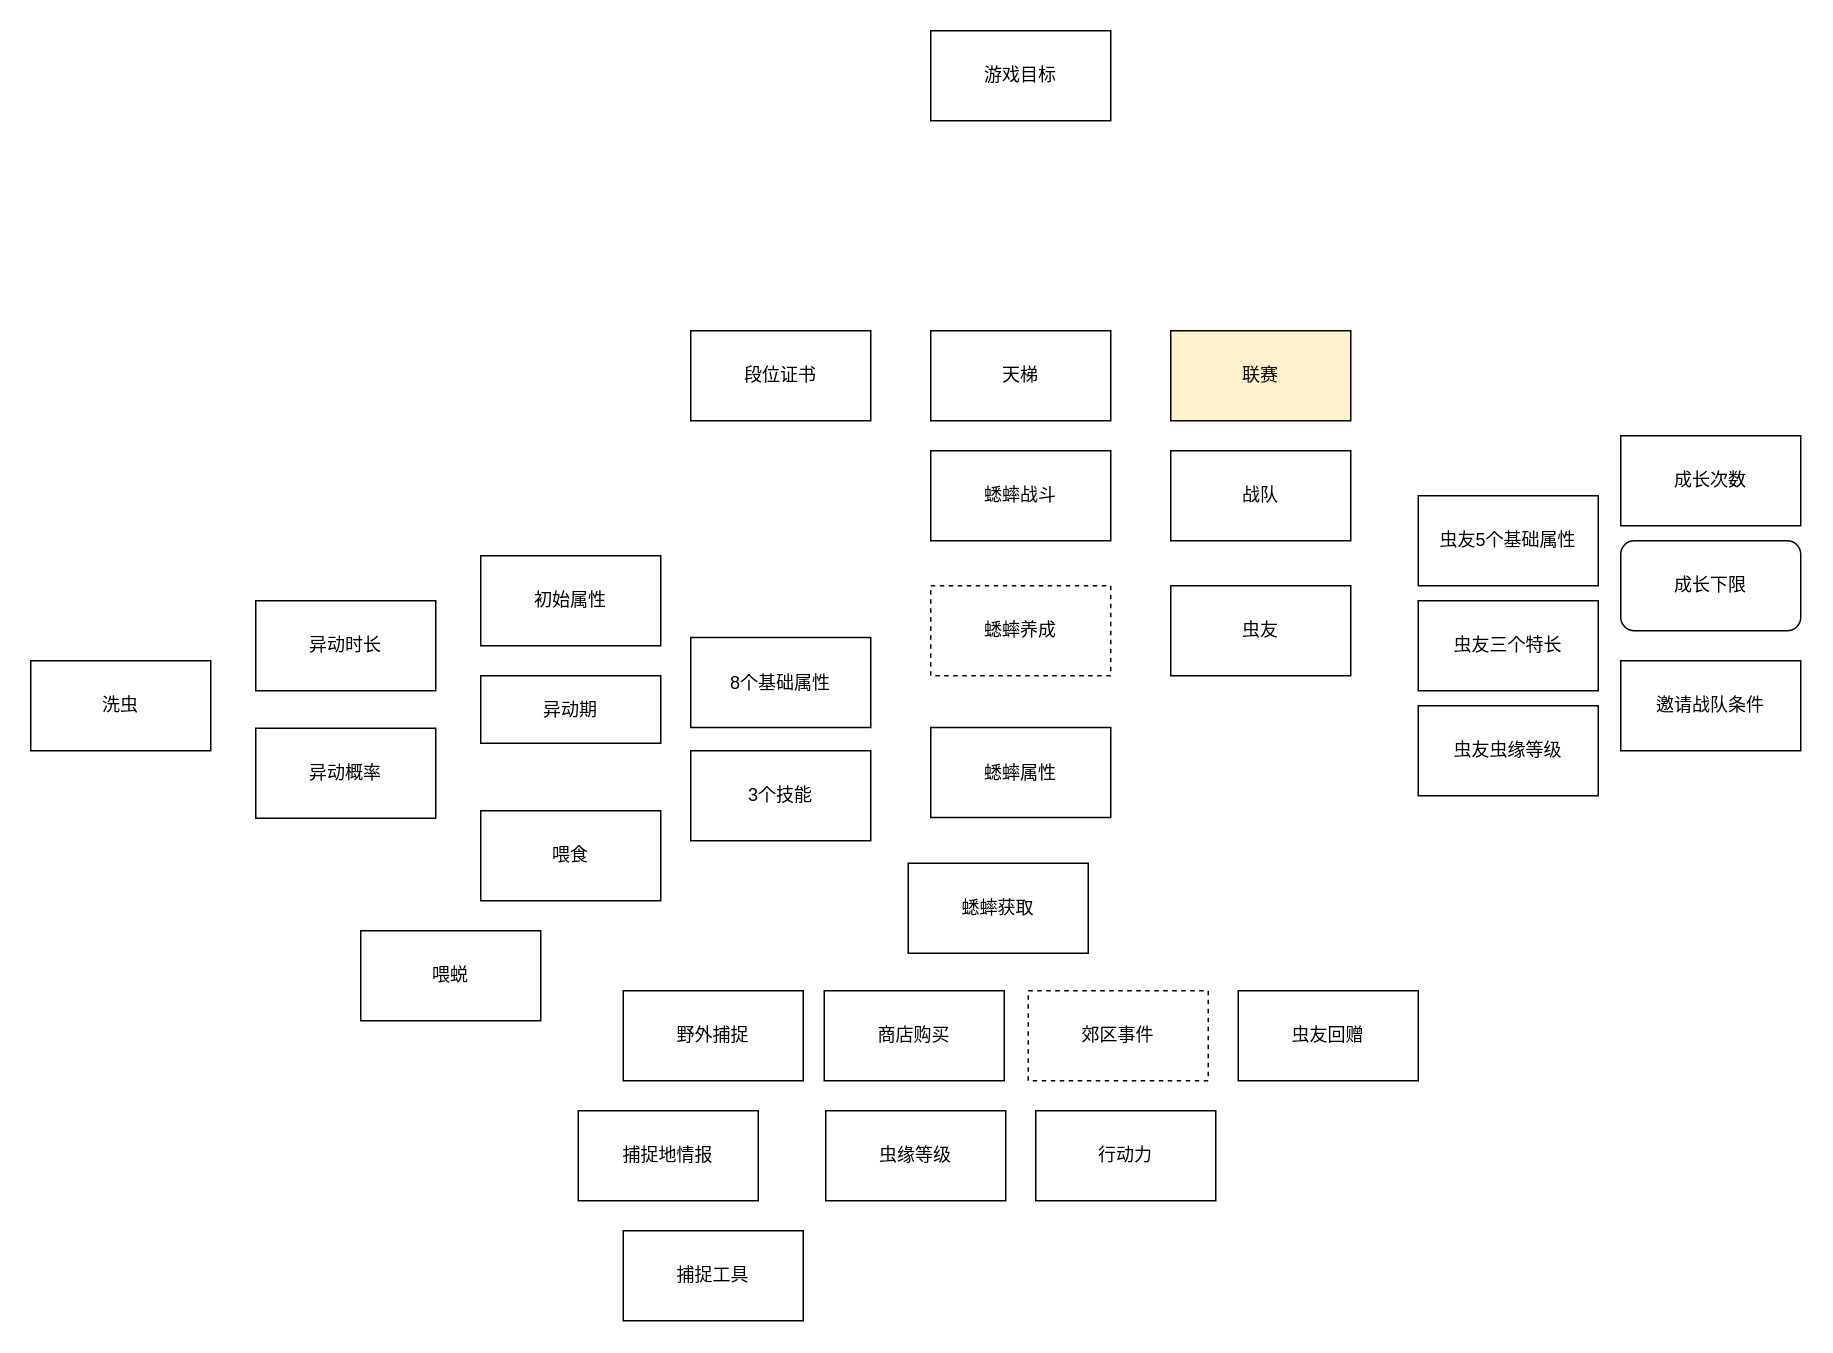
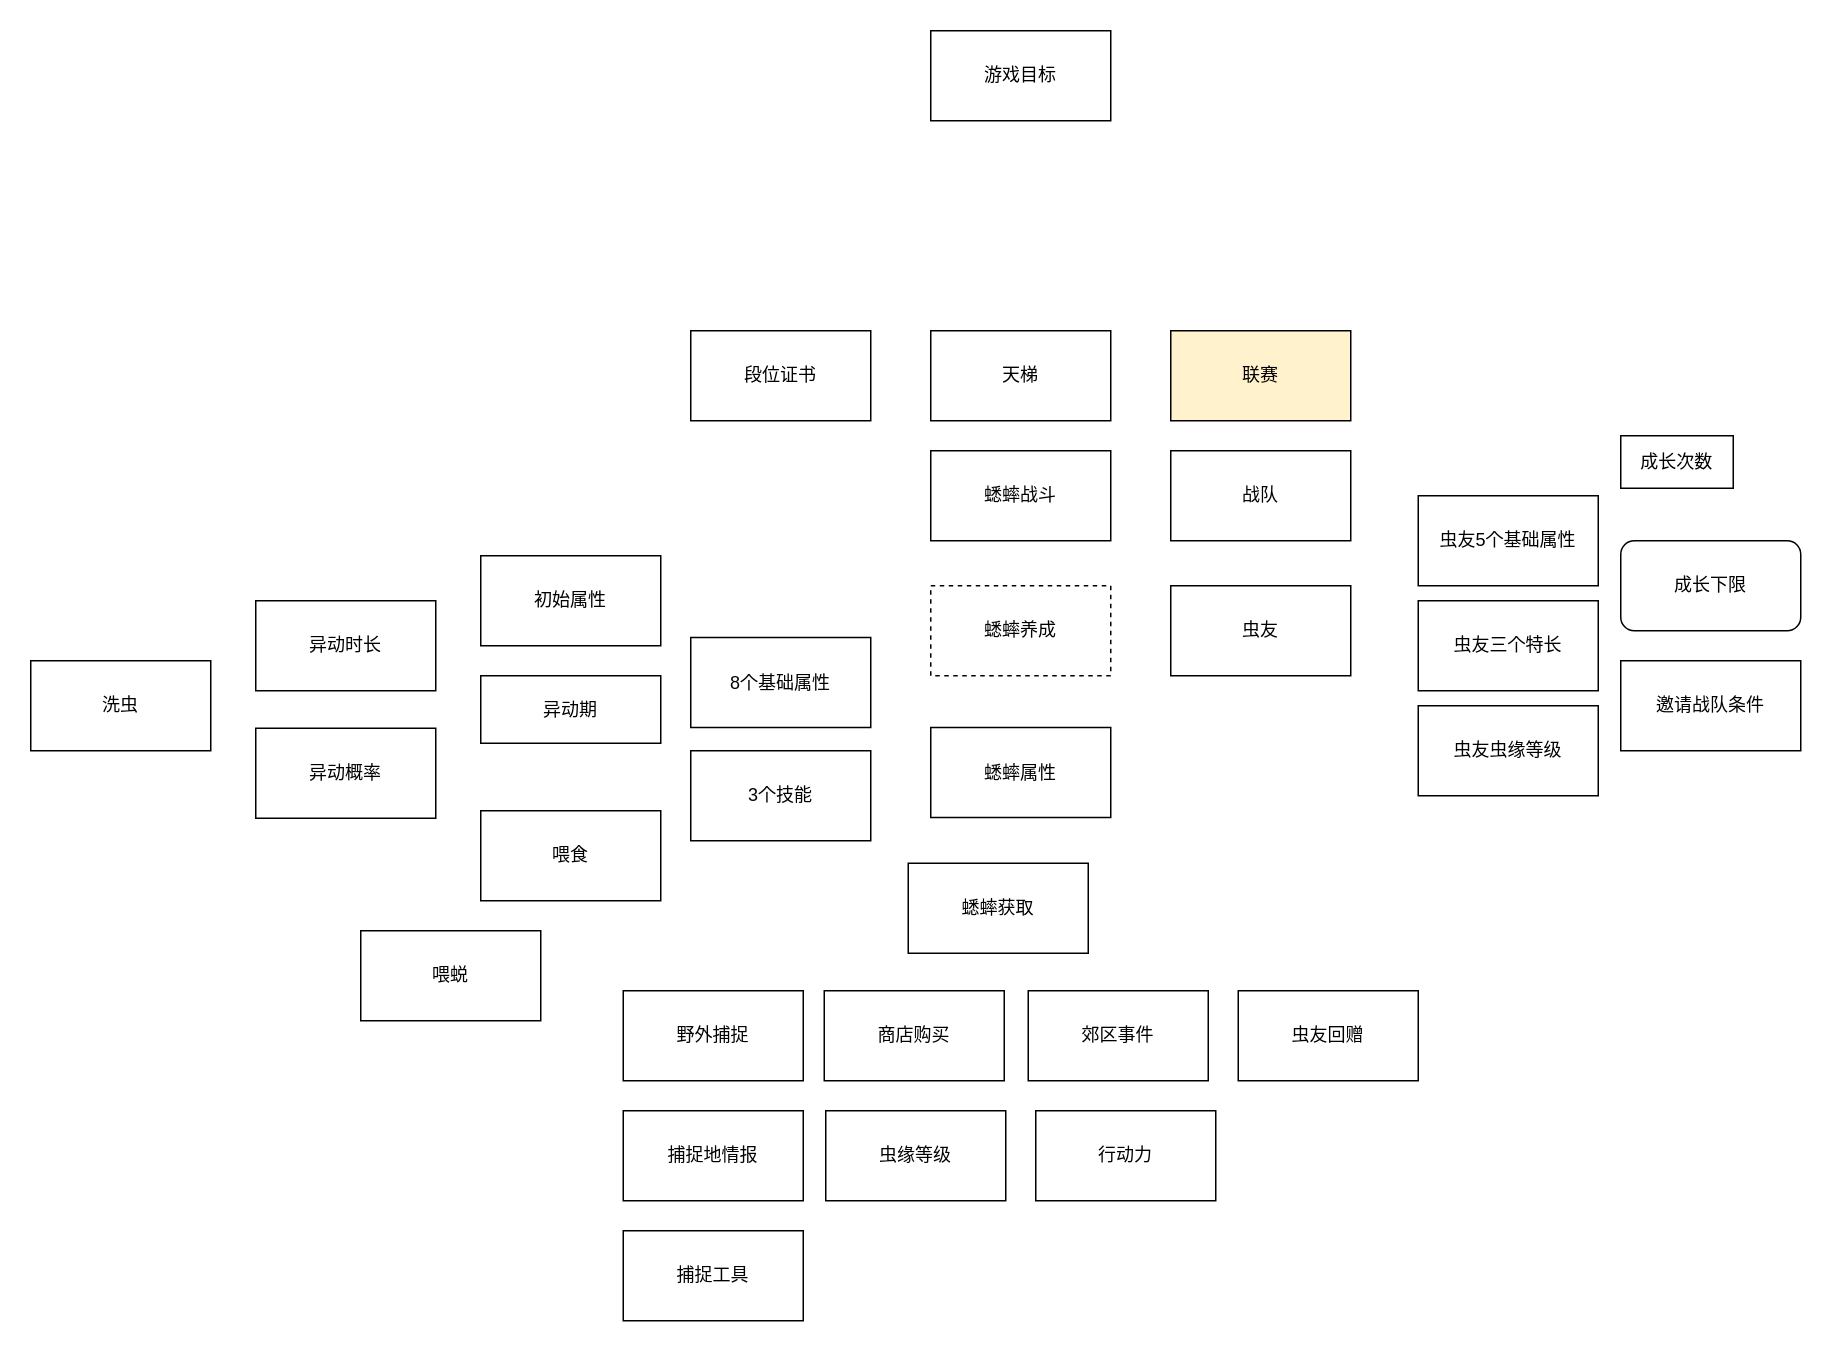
node "成长次数": size 180x90 -> 113x53
node "郊区事件": style dashed -> solid
node "捕捉地情报": moved (668, 1156) -> (713, 1156)
